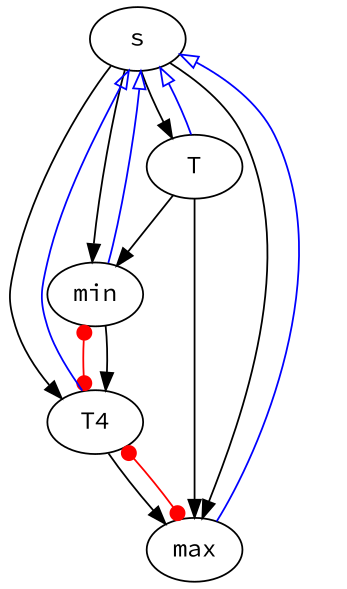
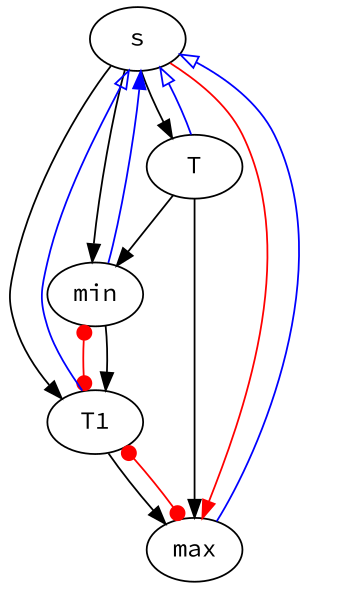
edge "min" -> "s": arrowhead onormal -> normal
edge "s" -> "max": color black -> red
node "T4": label "T4" -> "T1"
